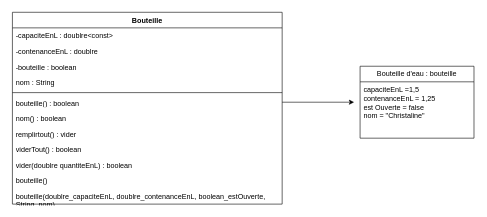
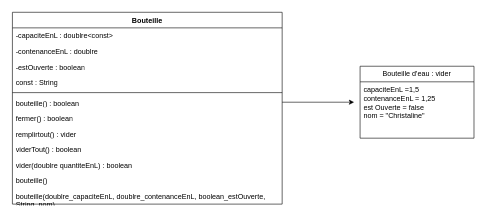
node "-bouteille : boolean": label "-bouteille : boolean" -> "-estOuverte : boolean"
node "Bouteille d'eau : bouteille": label "Bouteille d'eau : bouteille" -> "Bouteille d'eau : vider"
node "nom : String": label "nom : String" -> "const : String"
node "nom() : boolean": label "nom() : boolean" -> "fermer() : boolean"
